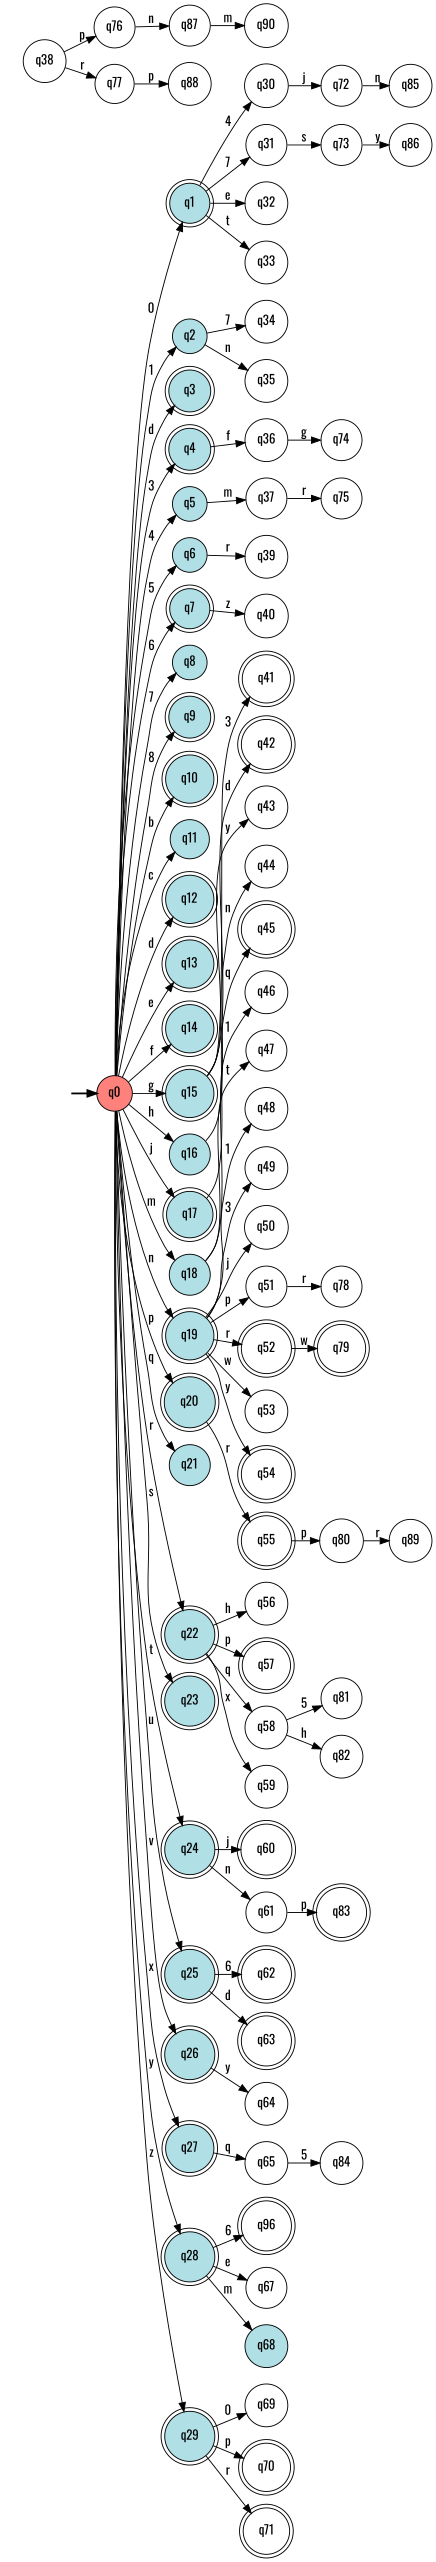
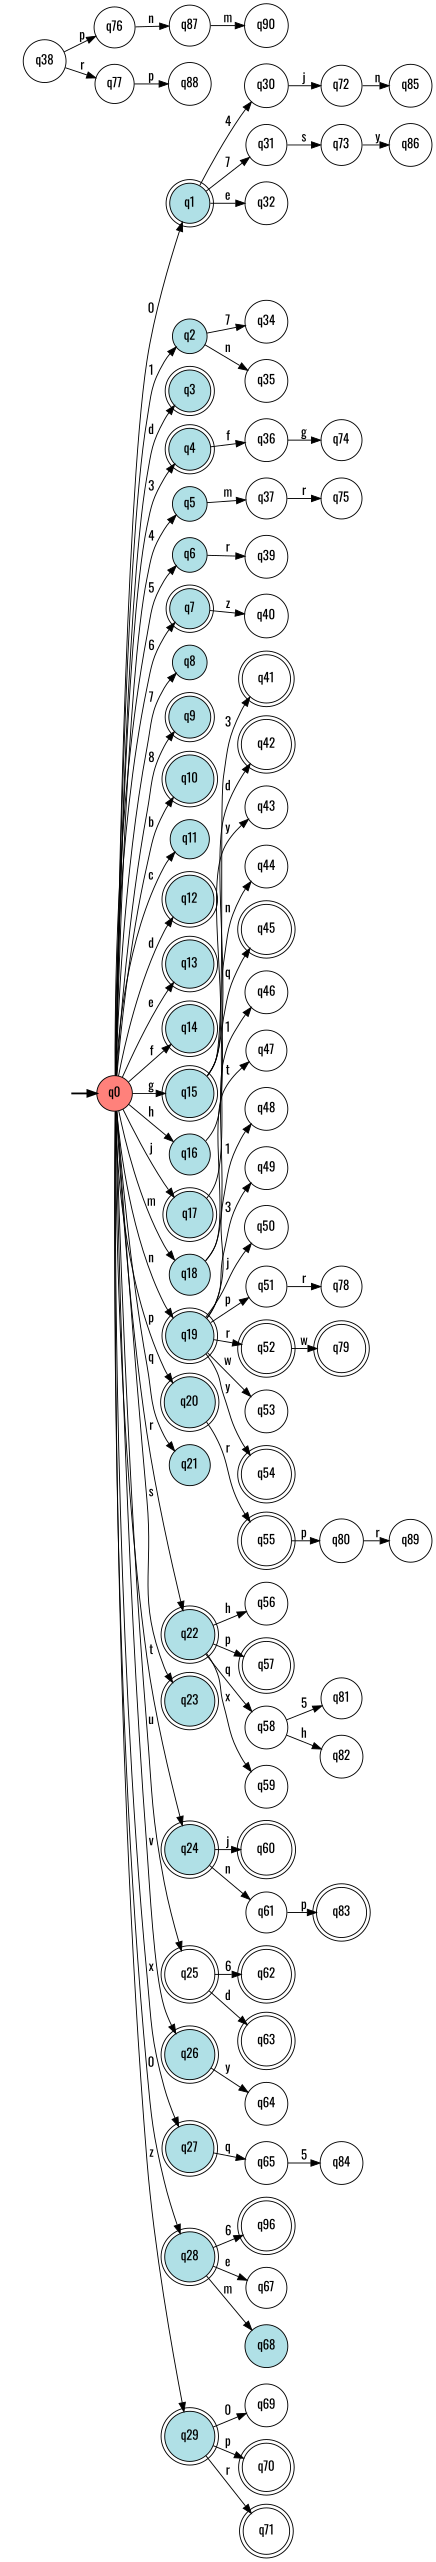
node "q33": removed
node "q25": fillcolor powderblue -> white
edge "q0" -> "q28": label "y" -> "0"
